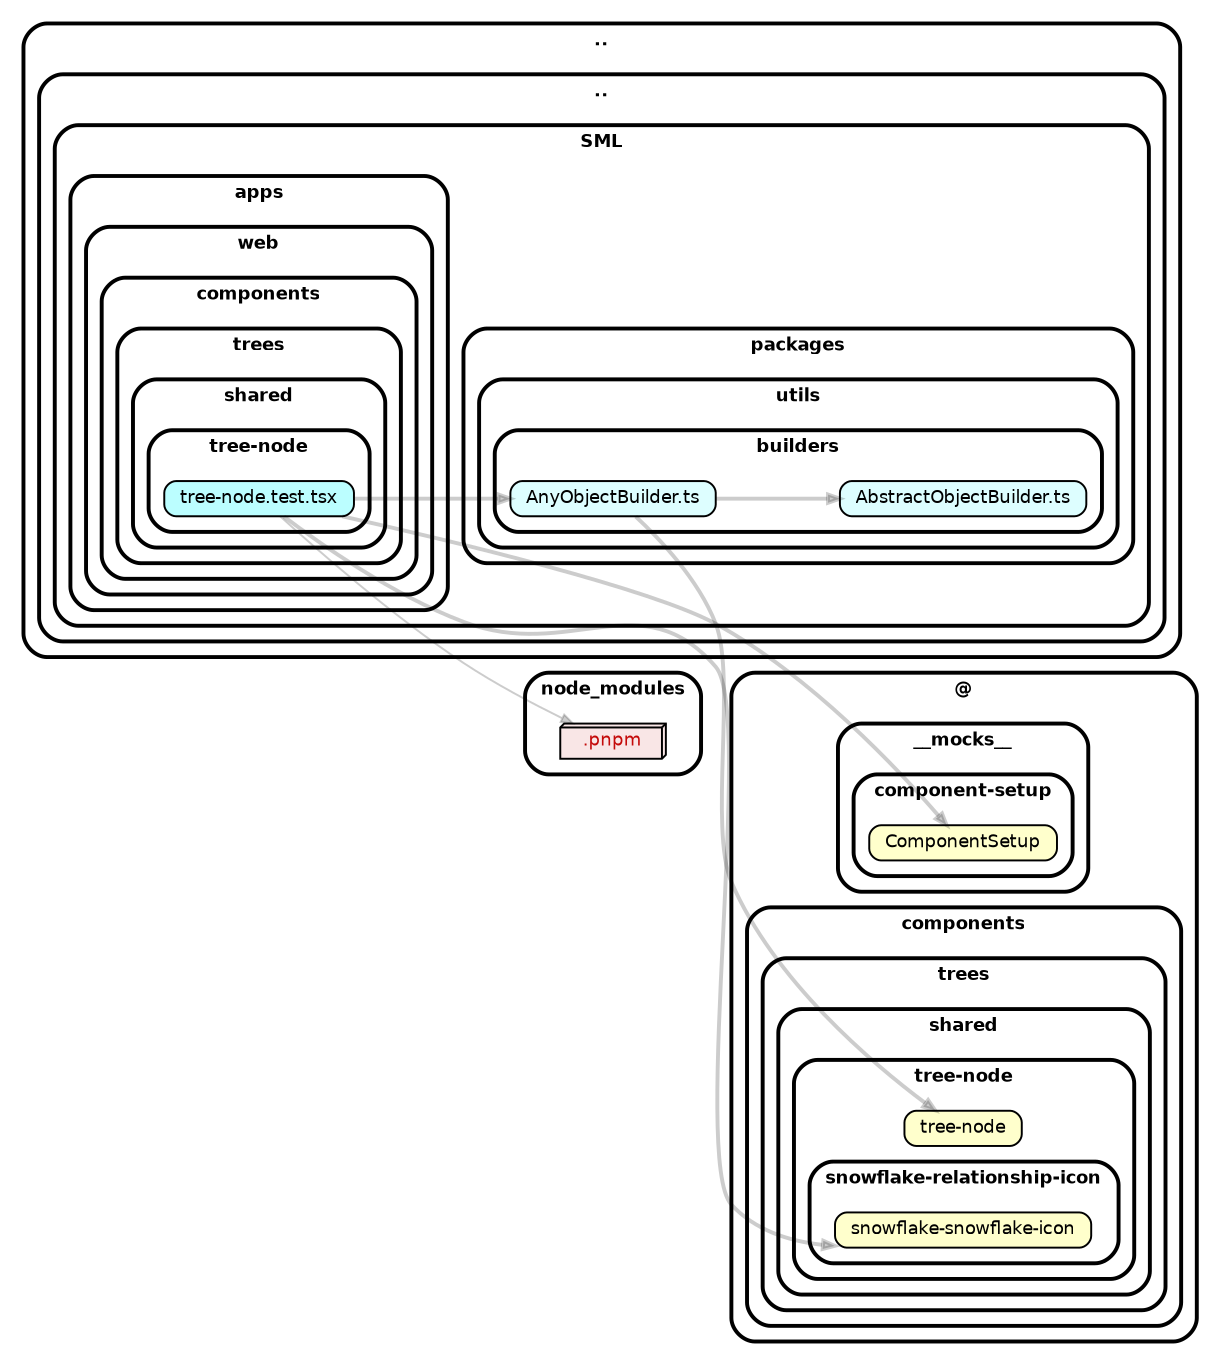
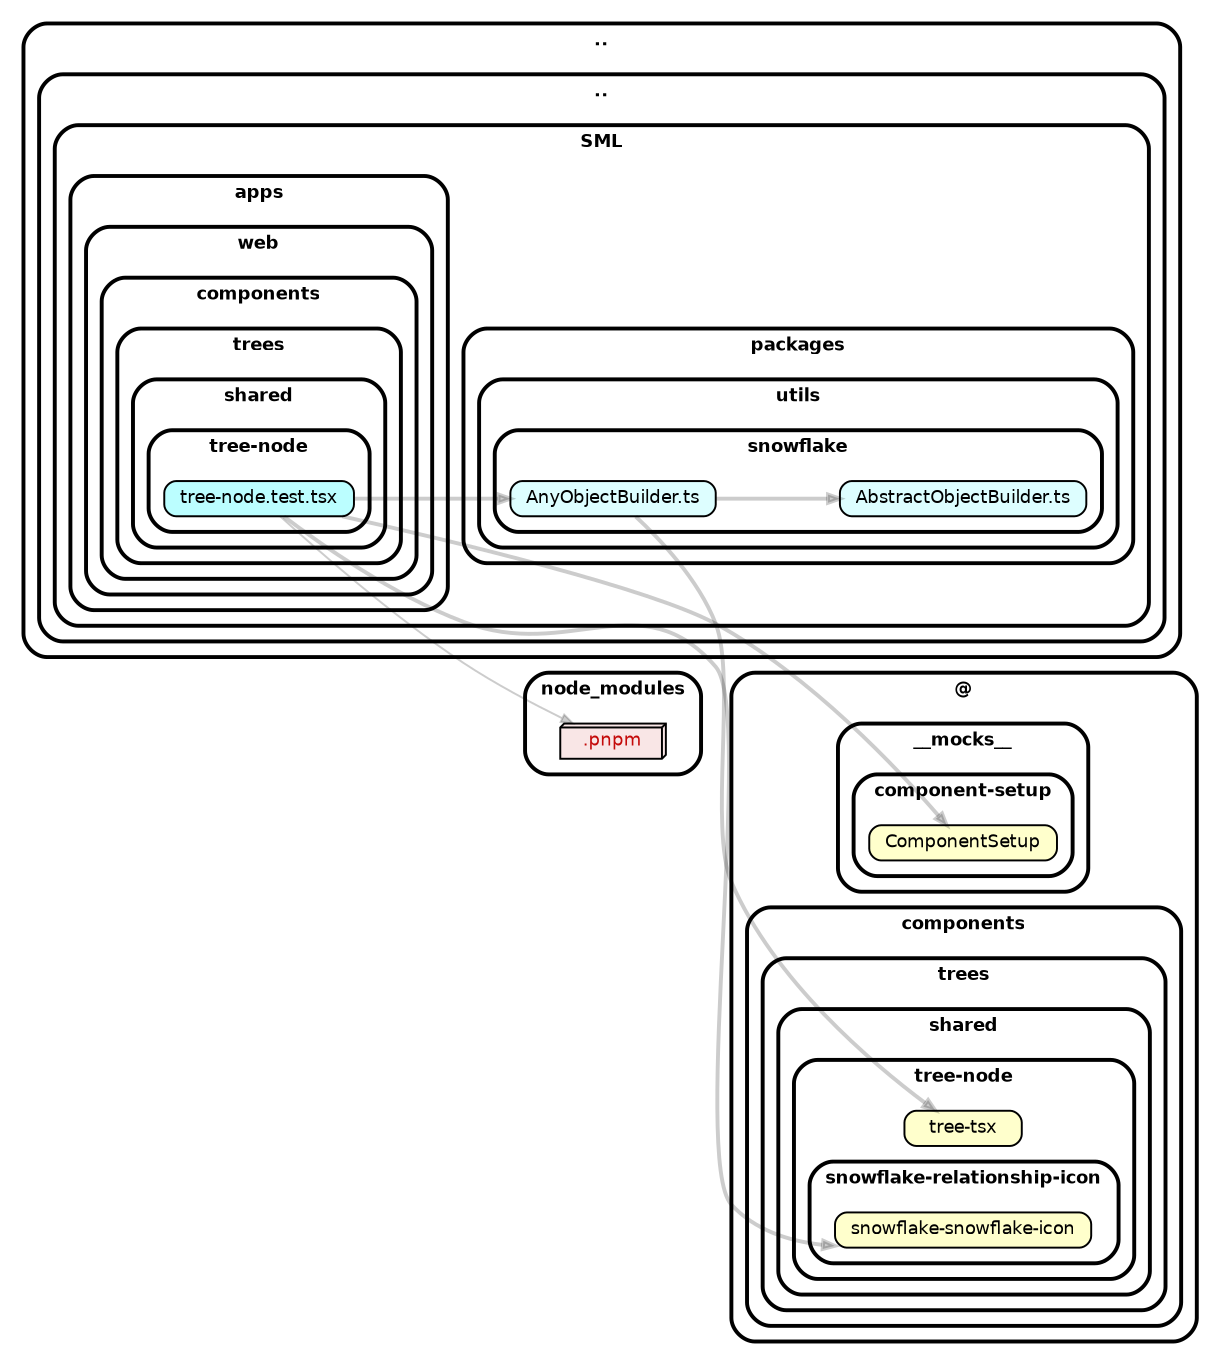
cluster "builders": label "builders" -> "snowflake"
node "tree-node": label "tree-node" -> "tree-tsx"
